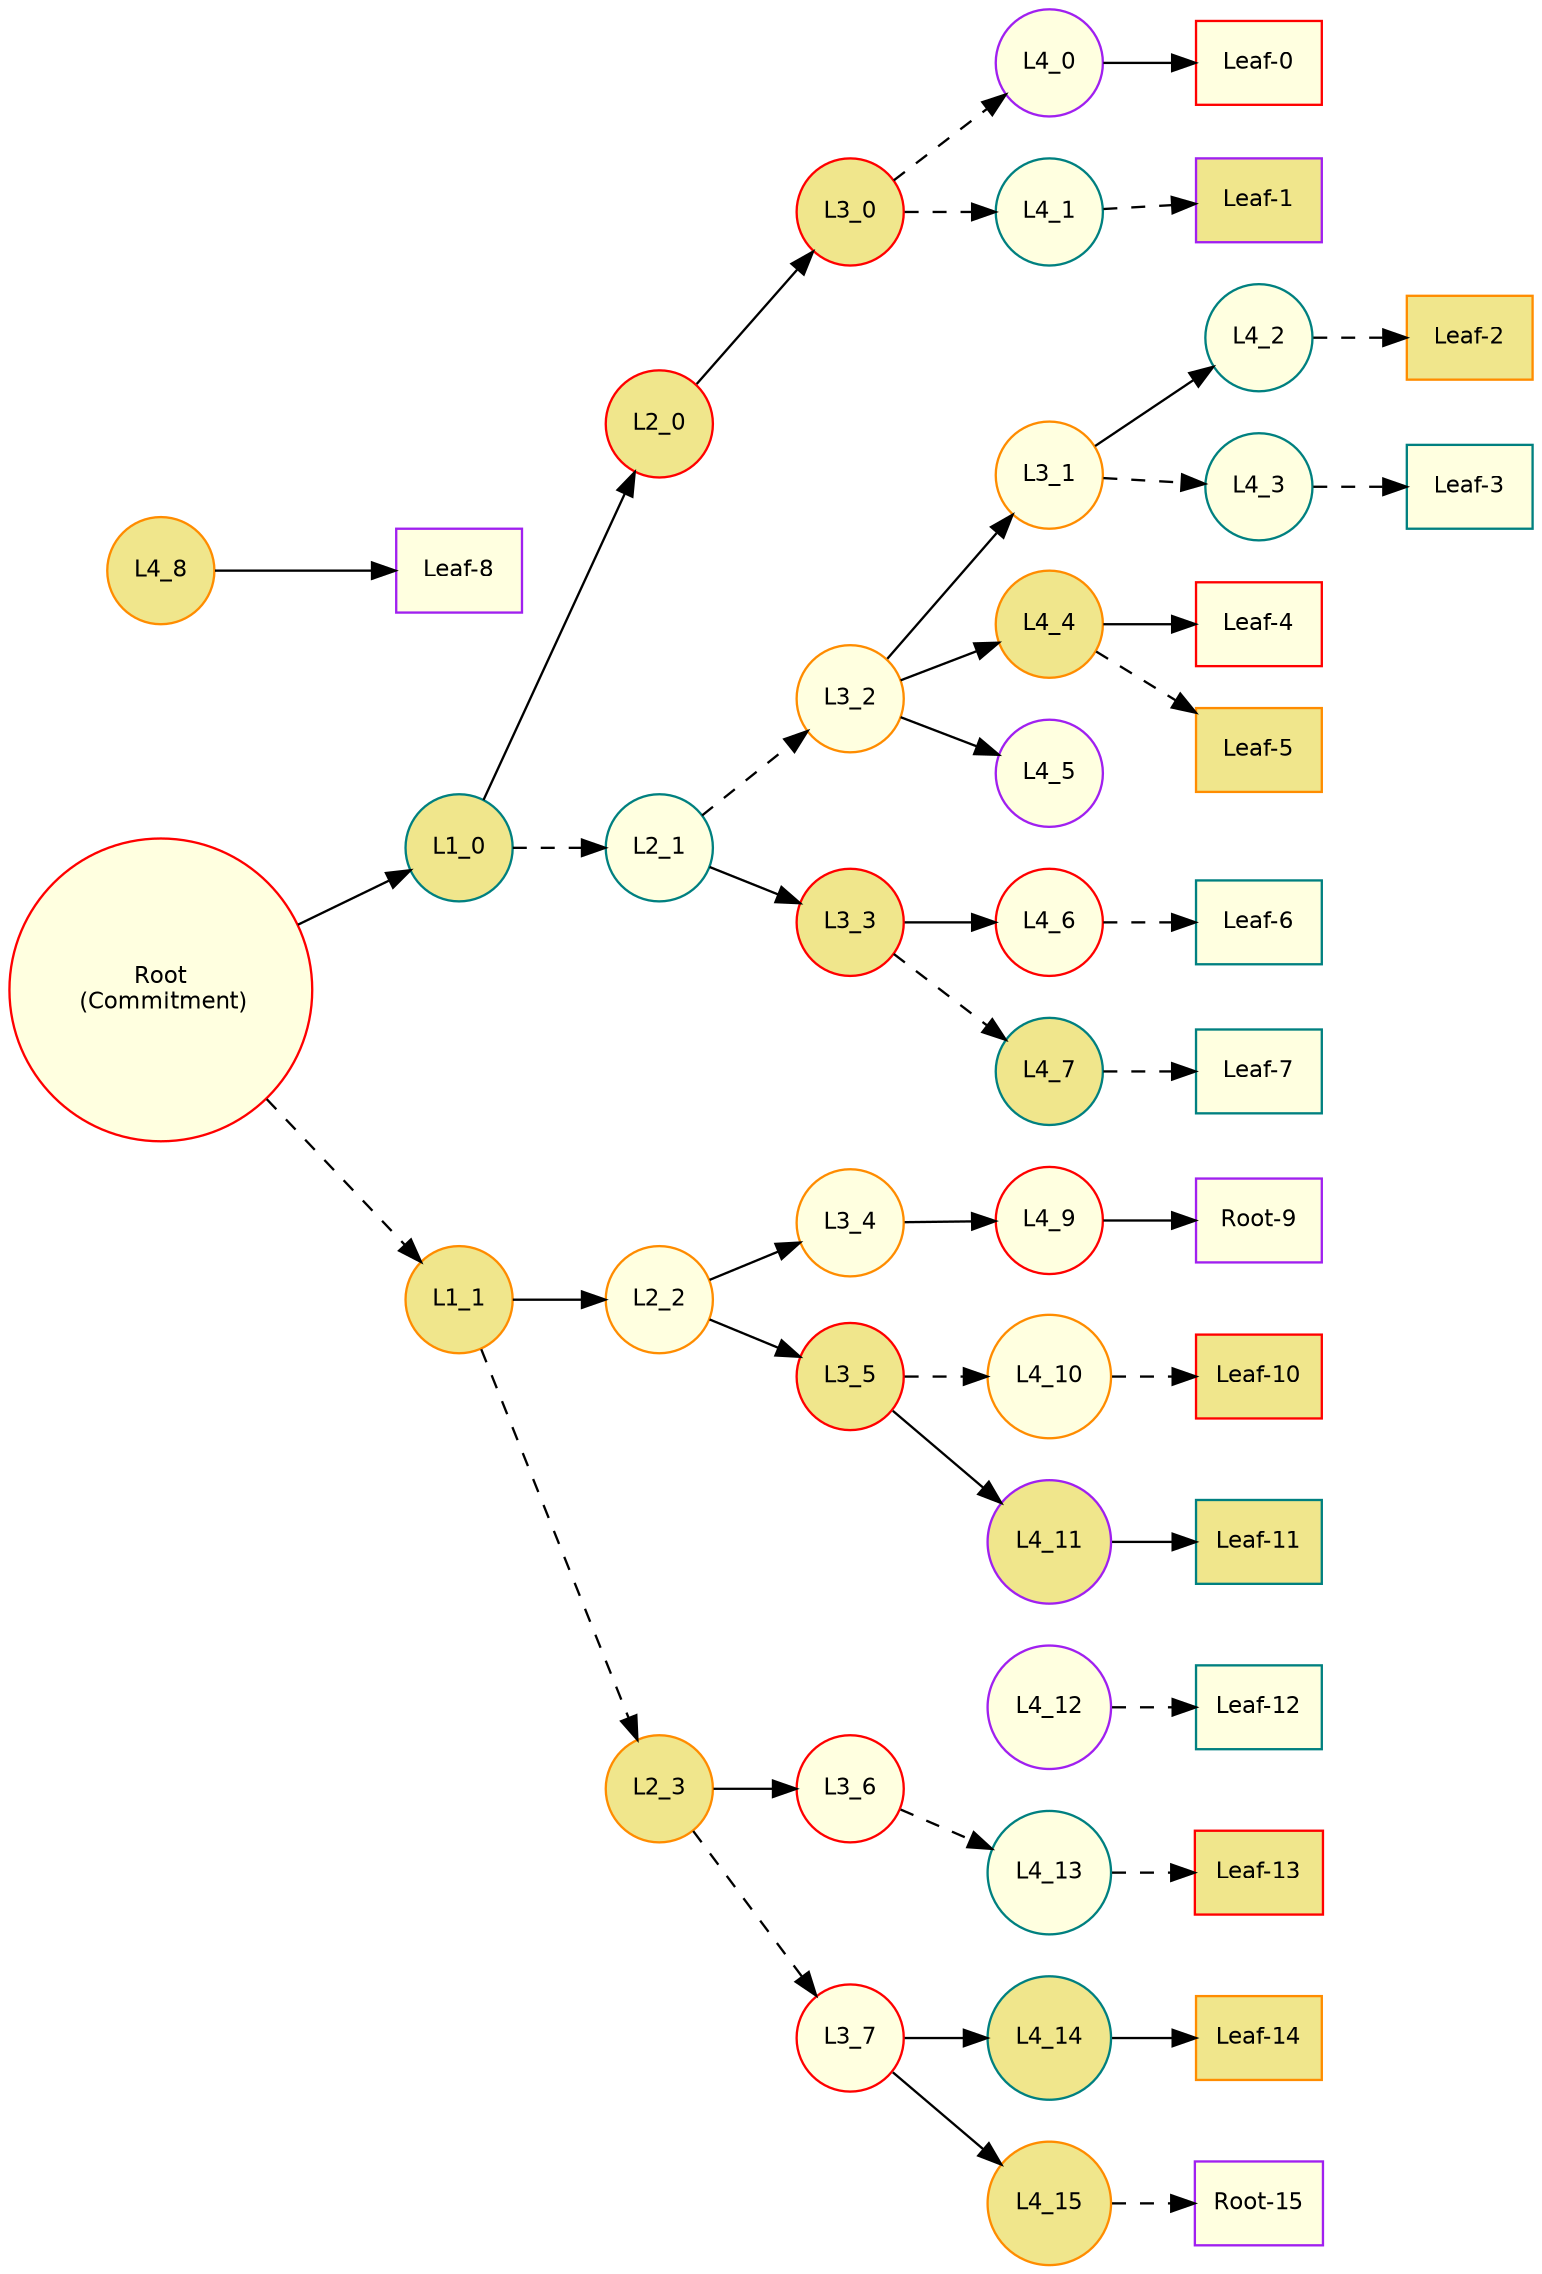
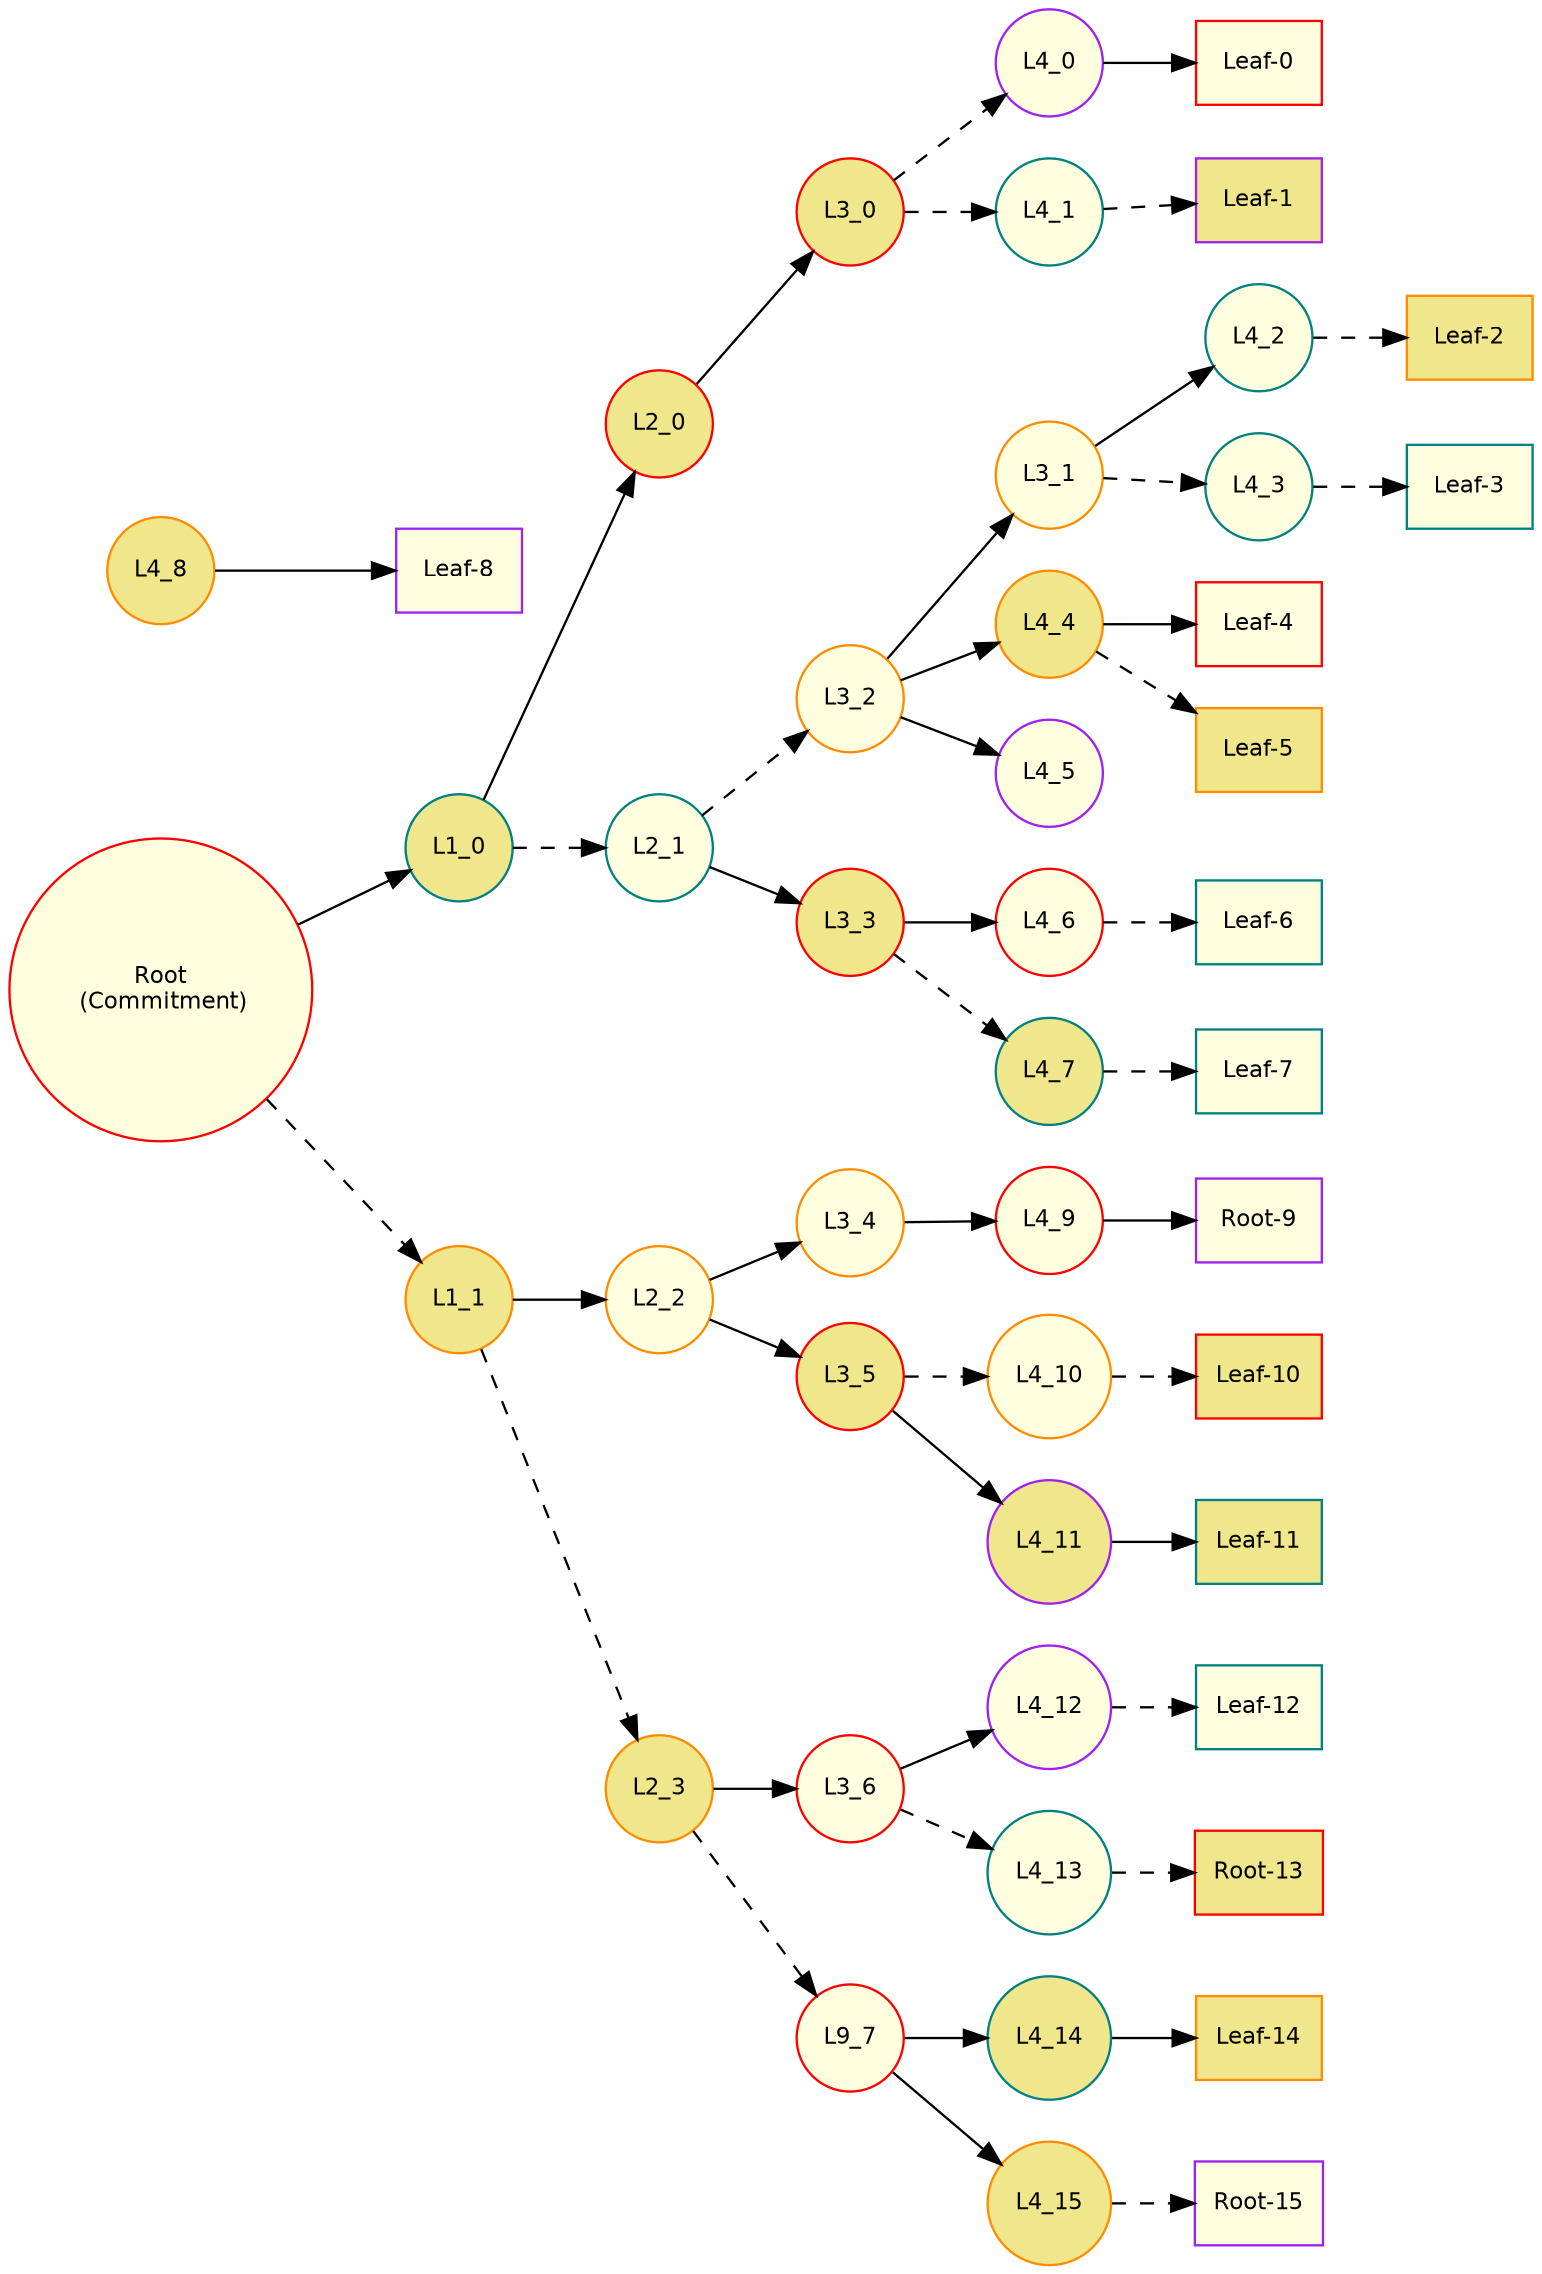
edge "L3_6" -> "L4_12": added
node "Leaf-13": label "Leaf-13" -> "Root-13"
node "L3_7": label "L3_7" -> "L9_7"
